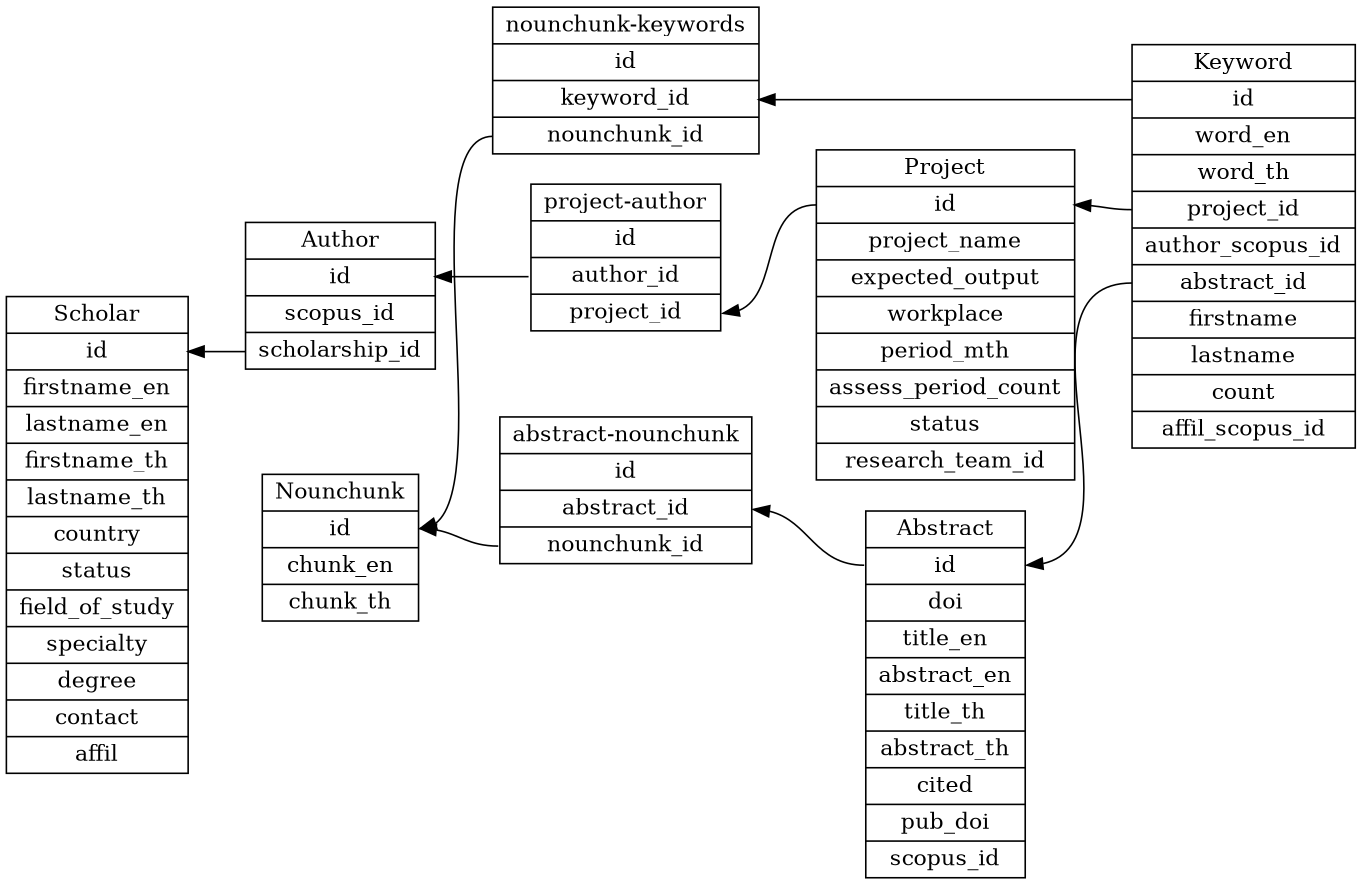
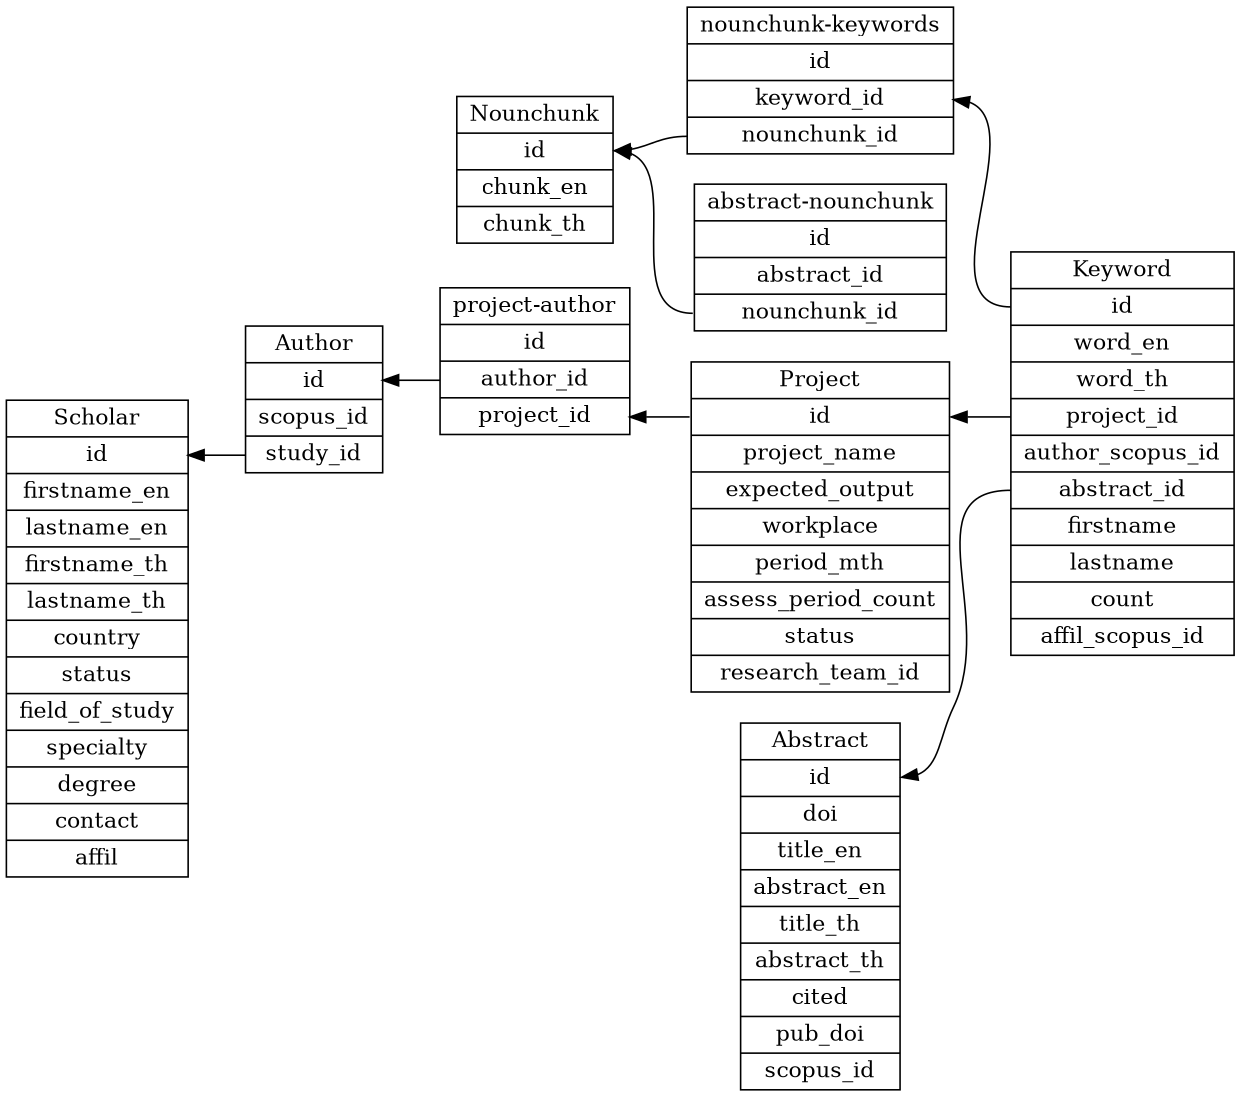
node "Author": text "scholarship_id" -> "study_id"
edge "Abstract" -> "abstract-nounchunk": removed
